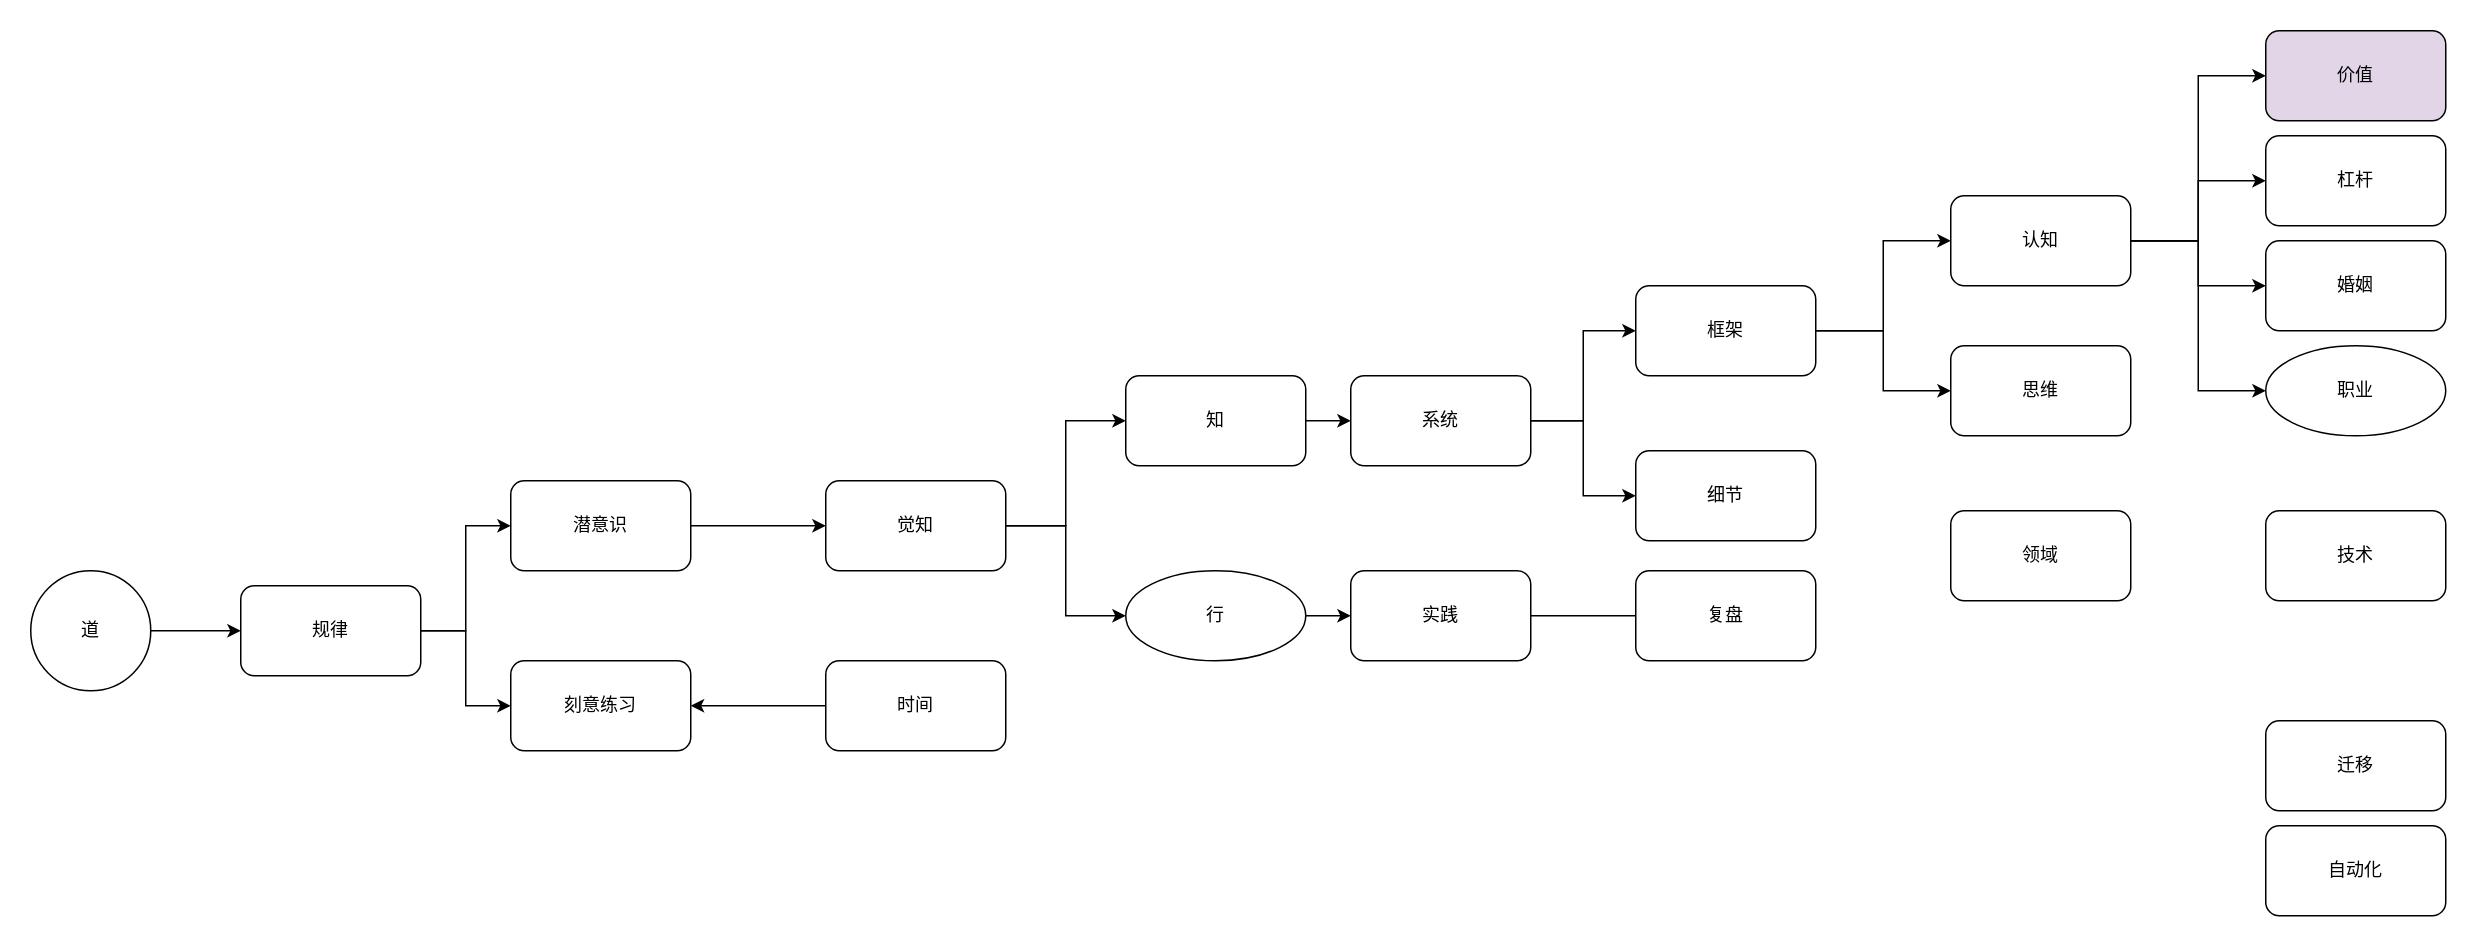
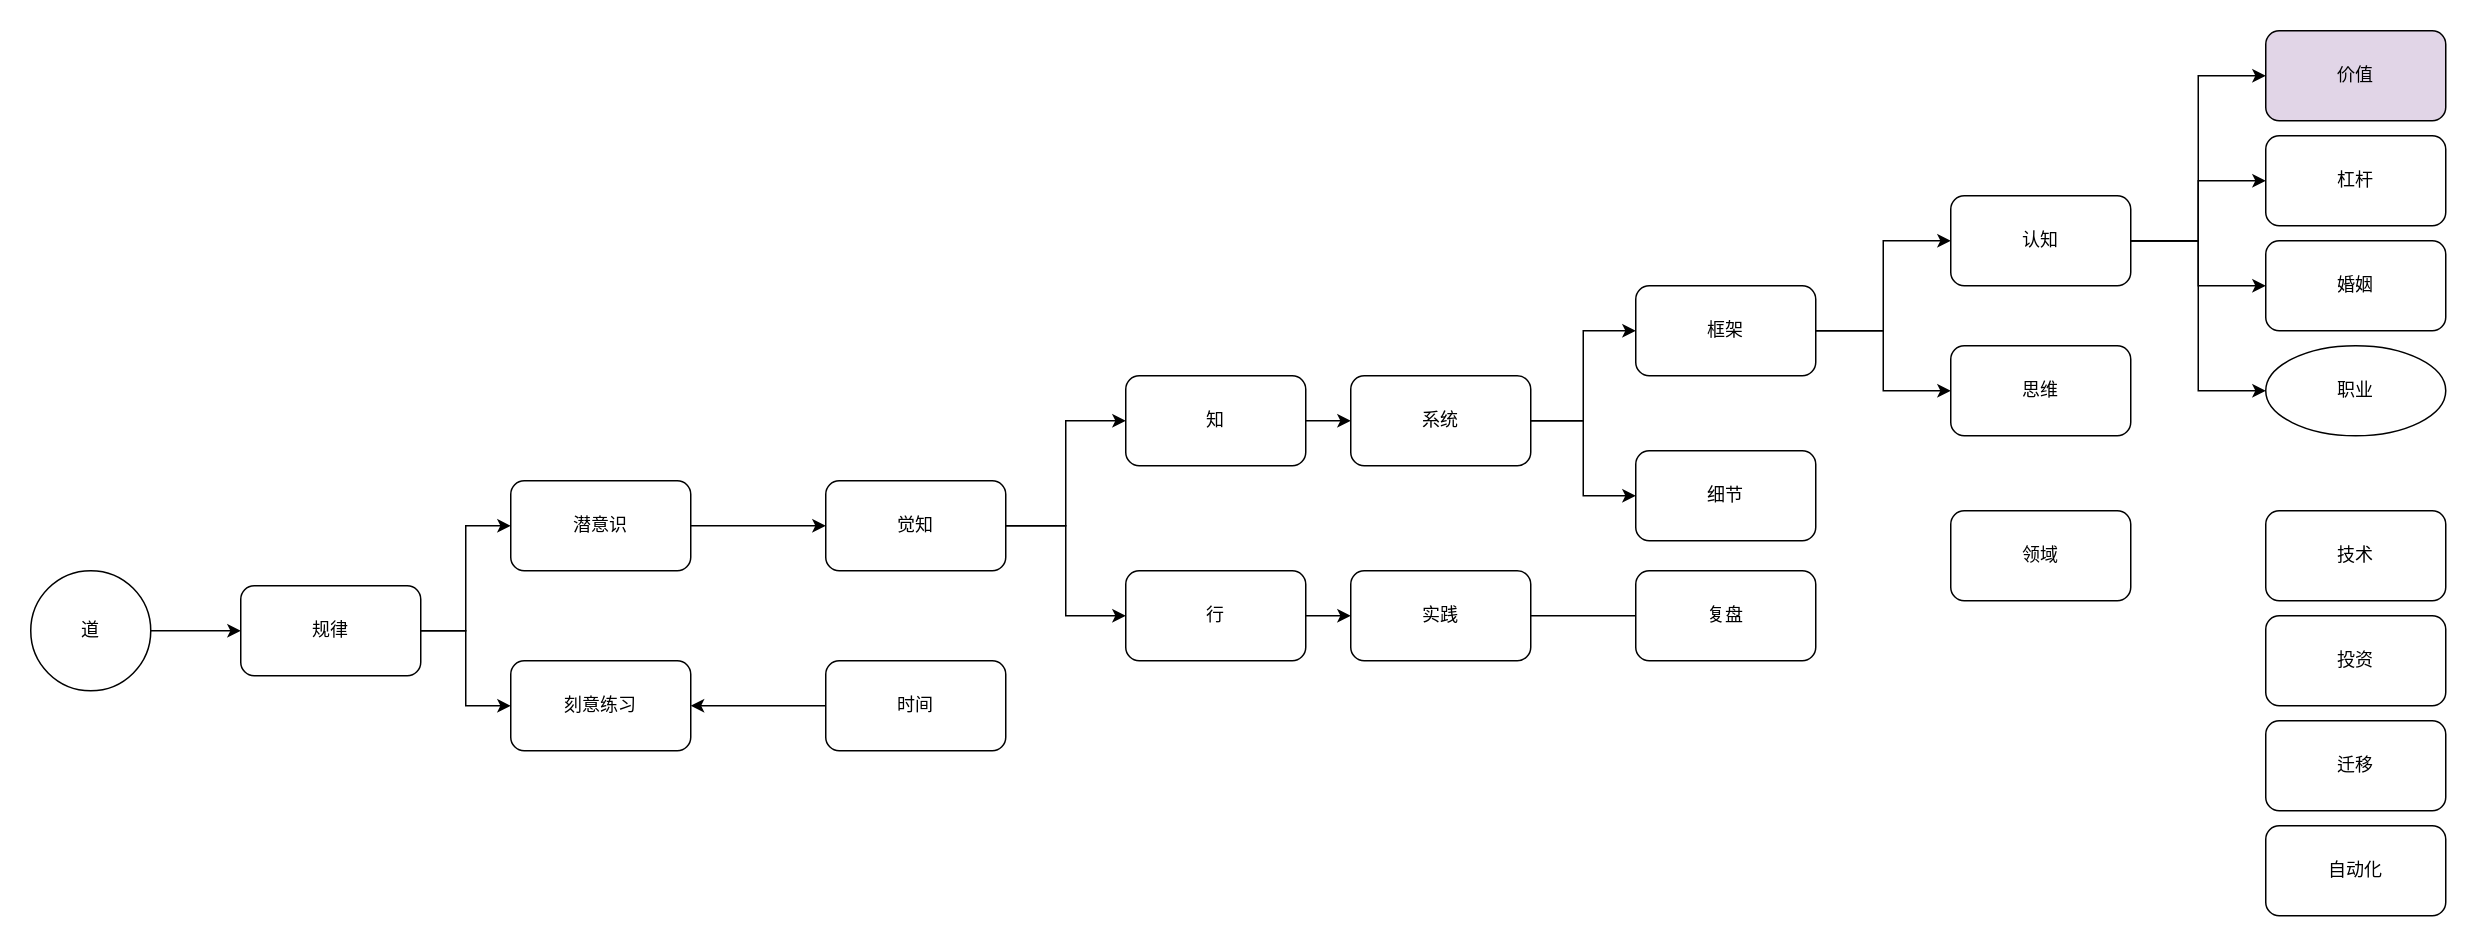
node "行": shape ellipse -> rounded rectangle
node "投资": added
